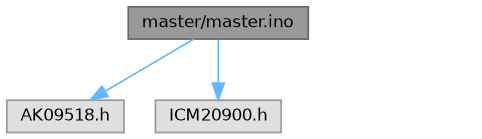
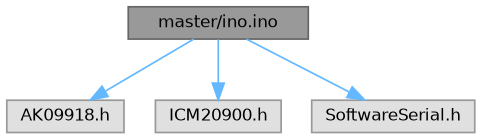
node "master/master.ino": label "master/master.ino" -> "master/ino.ino"
node "AK09518.h": label "AK09518.h" -> "AK09918.h"
node "SoftwareSerial.h": added
